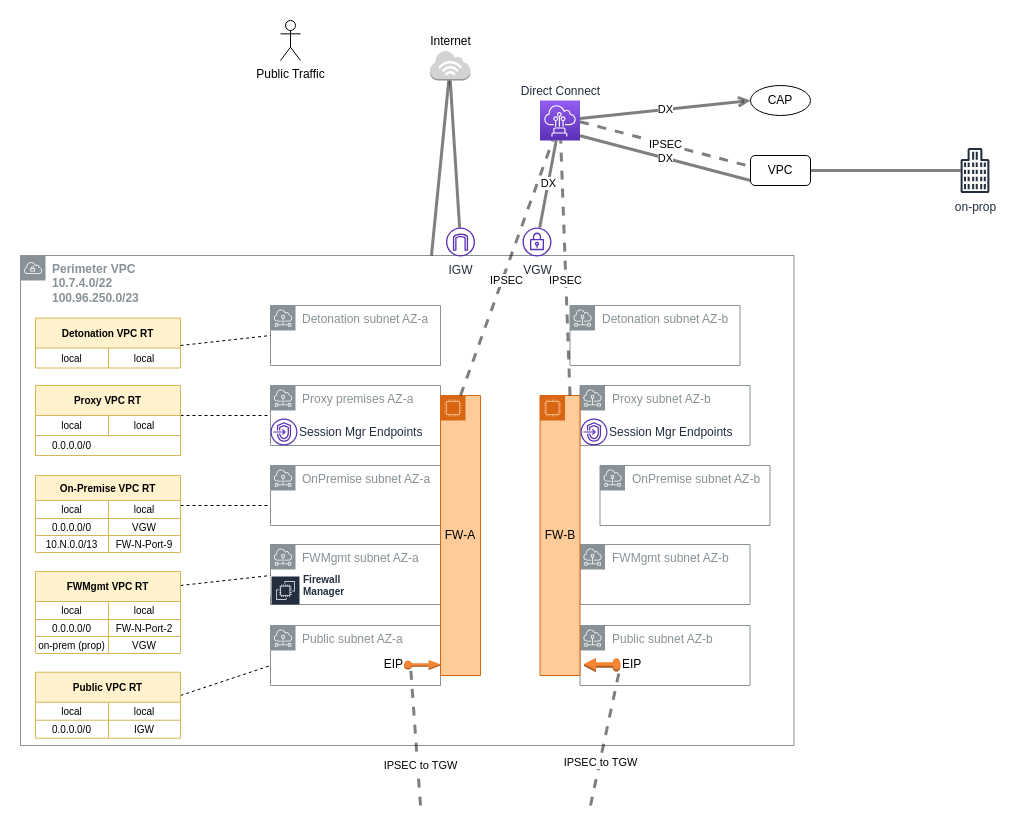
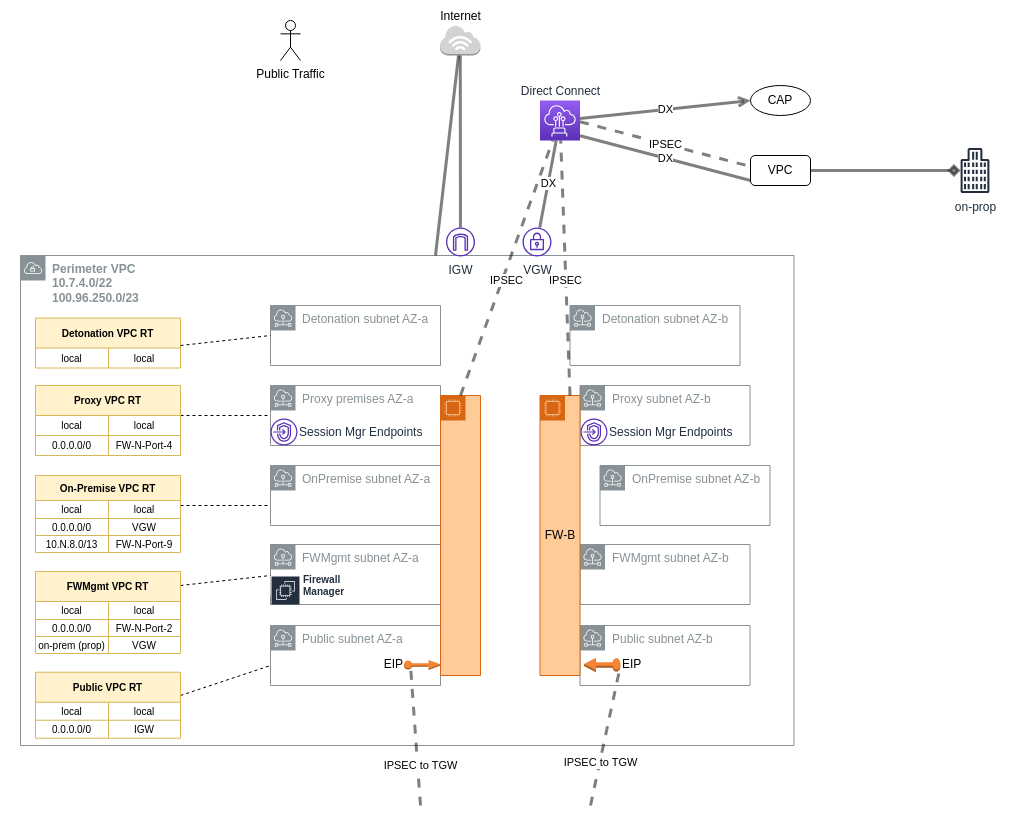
node "Internet": moved (450, 66) -> (460, 41)
edge "VPC" -- "on-prop": arrowhead none -> diamond
node "FW-N-Port-4": added
node "FW-A": removed
node "10.N.0.0/13": label "10.N.0.0/13" -> "10.N.8.0/13"
